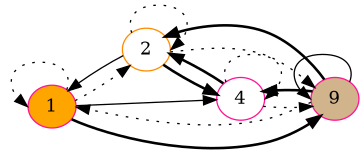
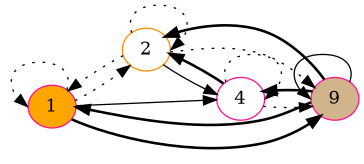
edge "2" -> "1": style solid -> dotted
edge "2" -> "4": style bold -> solid
edge "9" -> "1": style dotted -> bold
